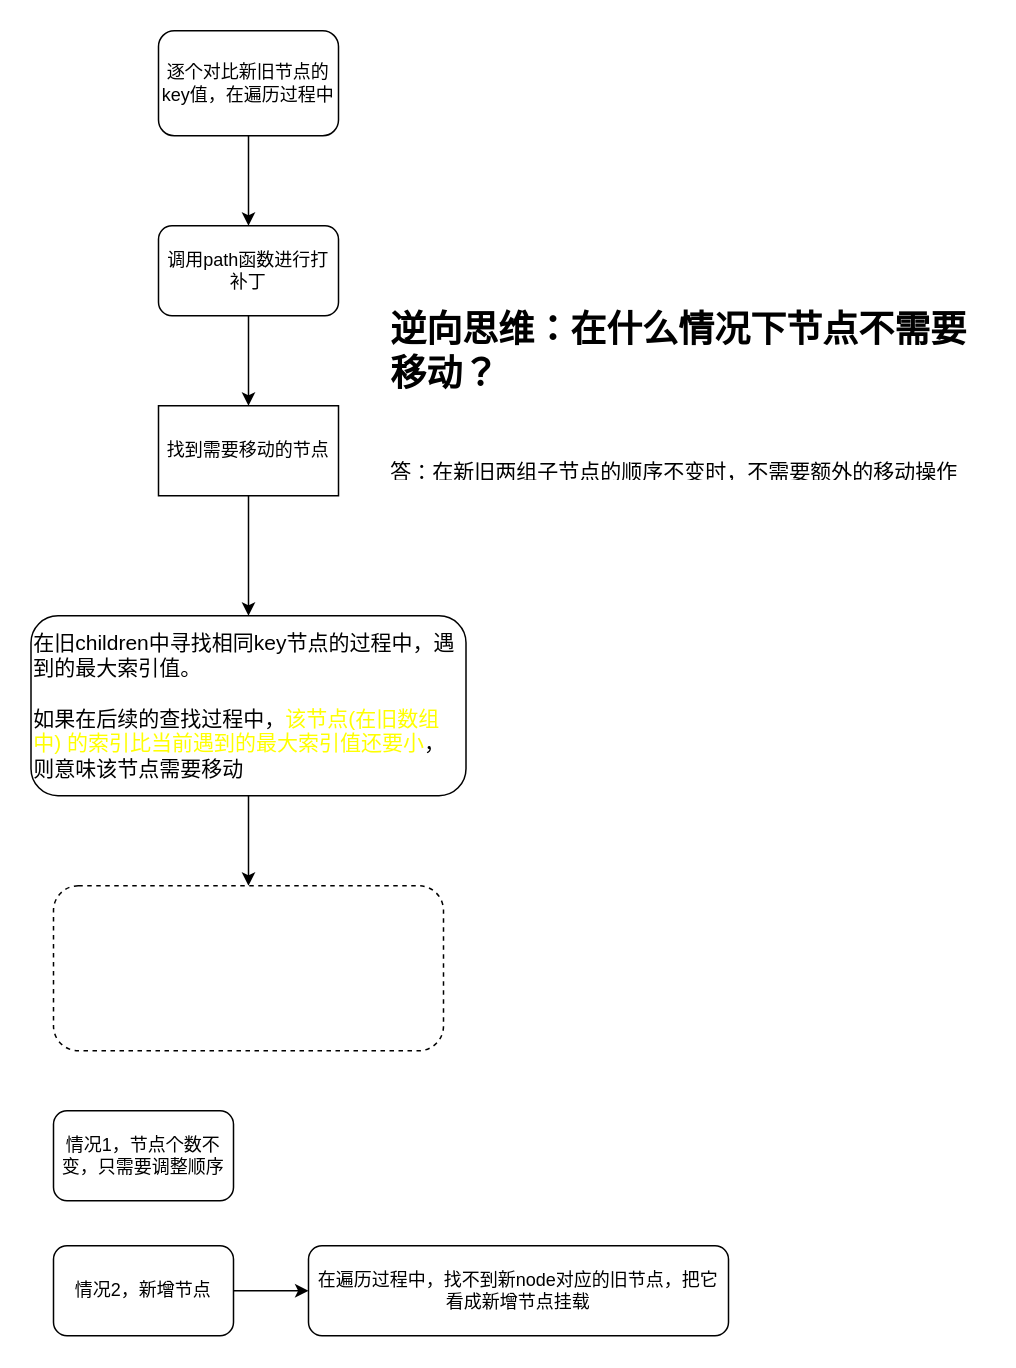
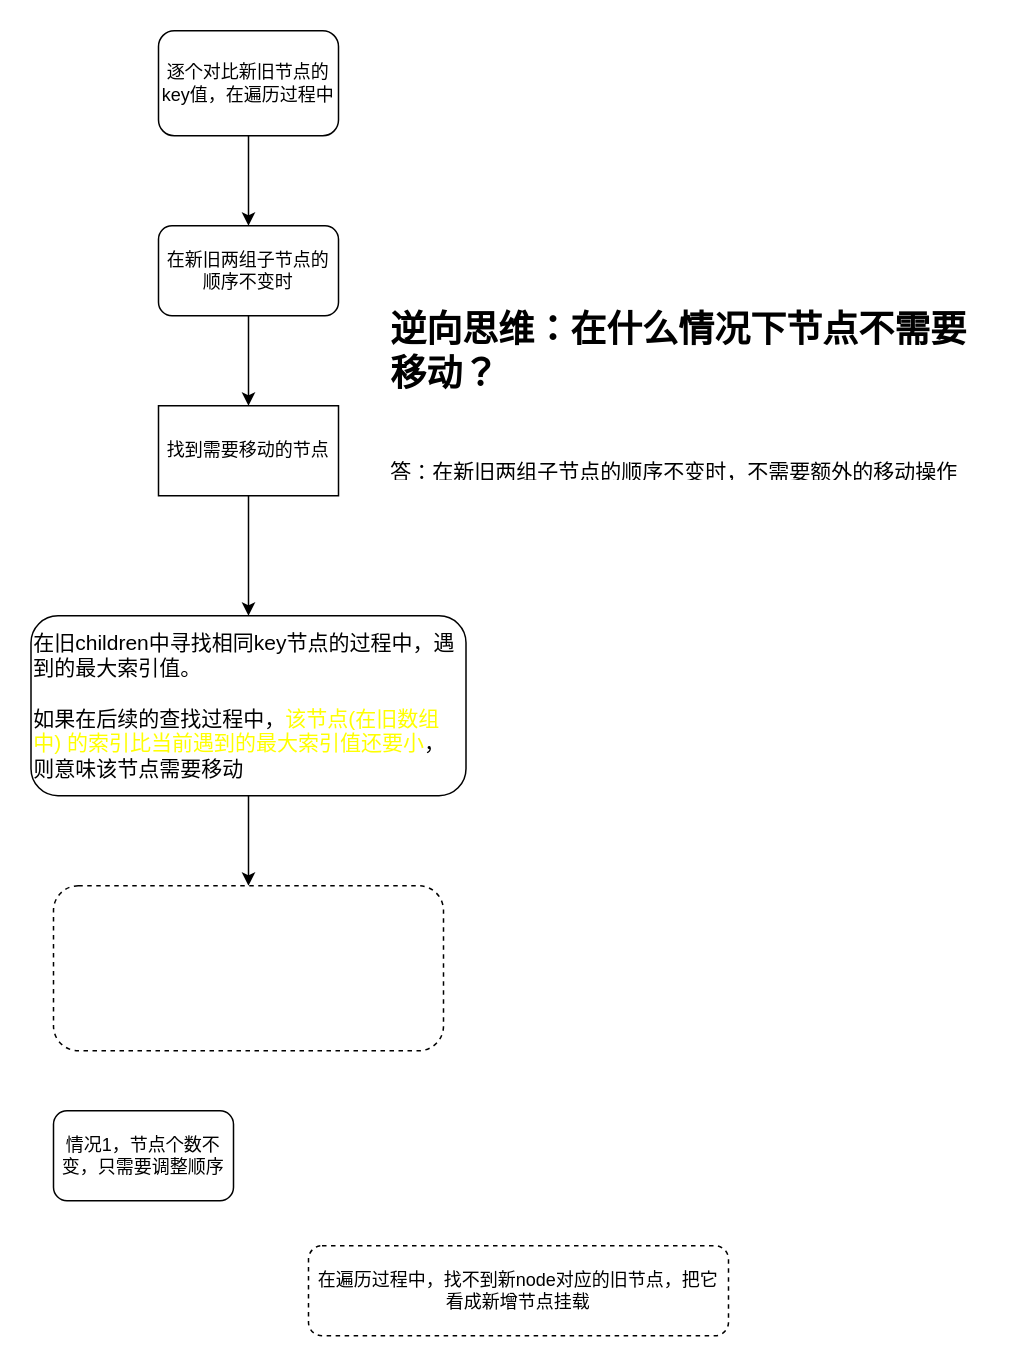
node "调用path函数进行打补丁": label "调用path函数进行打补丁" -> "在新旧两组子节点的顺序不变时"
node "情况2，新增节点": removed
edge "情况2，新增节点" -> "在遍历过程中，找不到新node对应的旧节点，把它看成新增节点挂载": removed
node "在遍历过程中，找不到新node对应的旧节点，把它看成新增节点挂载": style solid -> dashed
